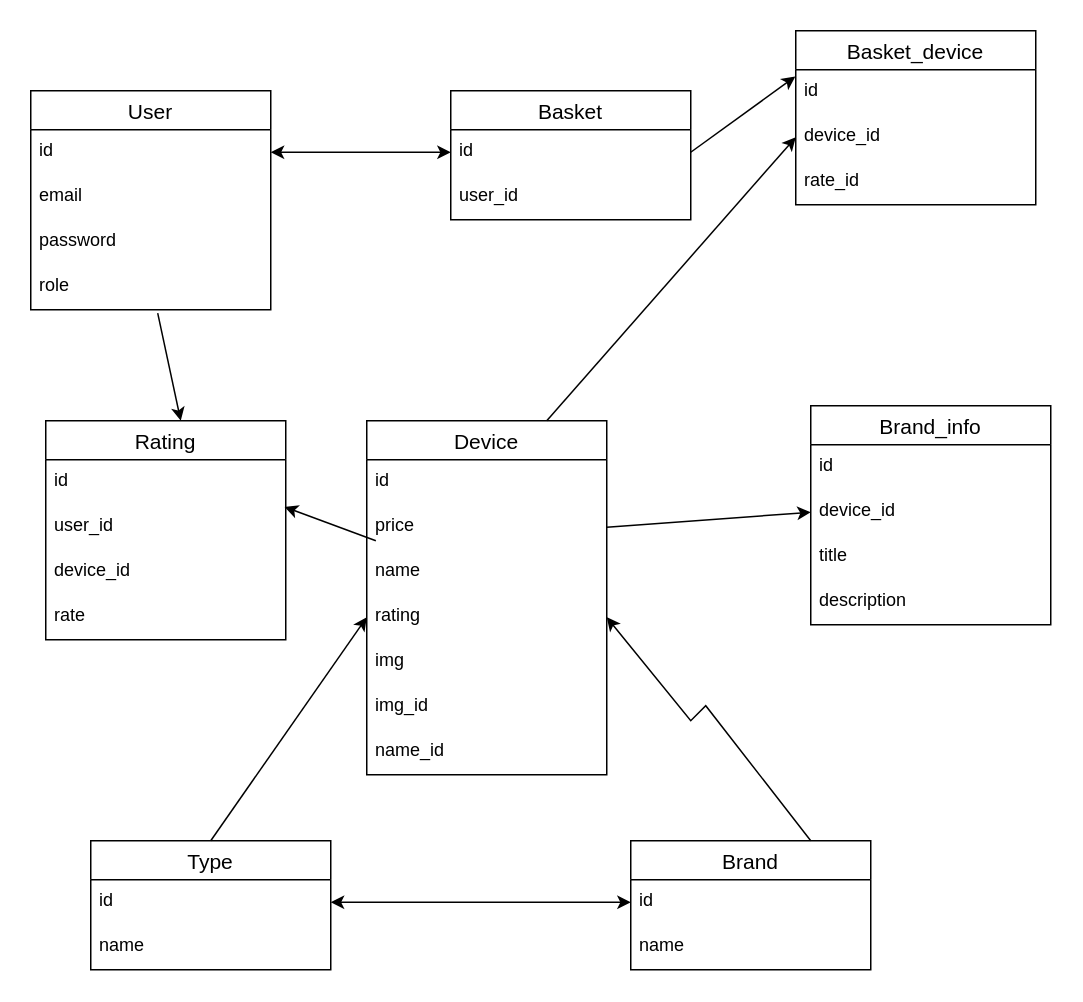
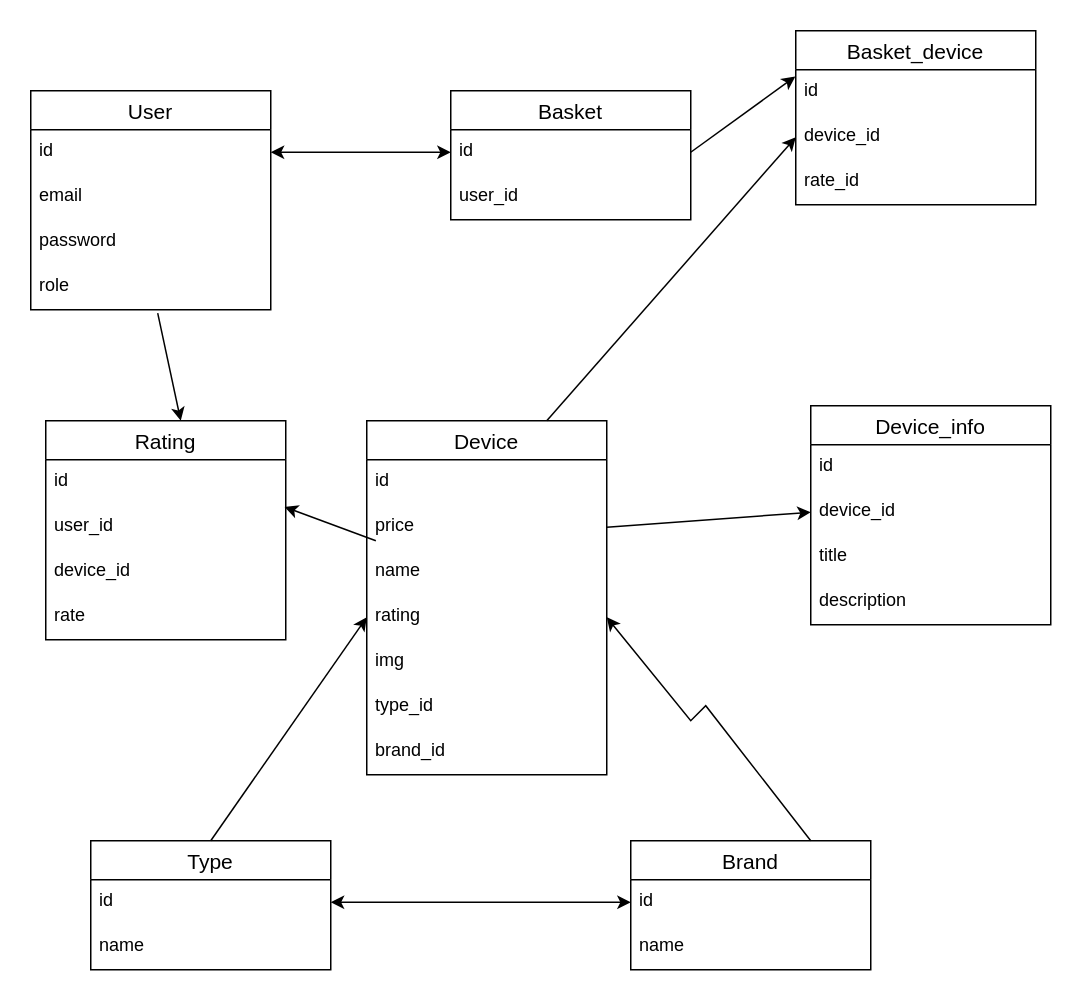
node "Brand_info": label "Brand_info" -> "Device_info"
node "img_id": label "img_id" -> "type_id"
node "name_id": label "name_id" -> "brand_id"
